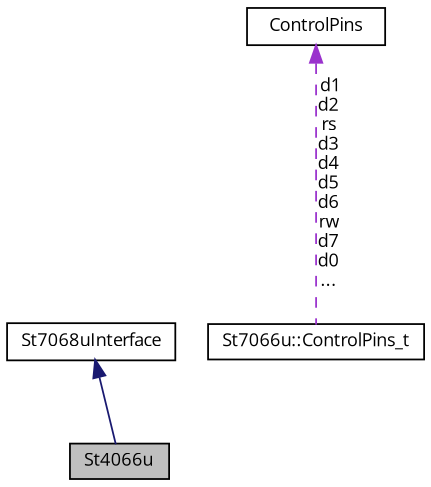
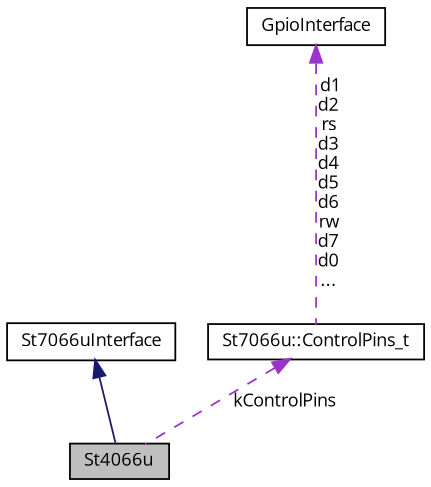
node "ControlPins": label "ControlPins" -> "GpioInterface"
node "St7068uInterface": label "St7068uInterface" -> "St7066uInterface"
edge "St4066u" -> "St7066u::ControlPins_t": added, label "kControlPins"
